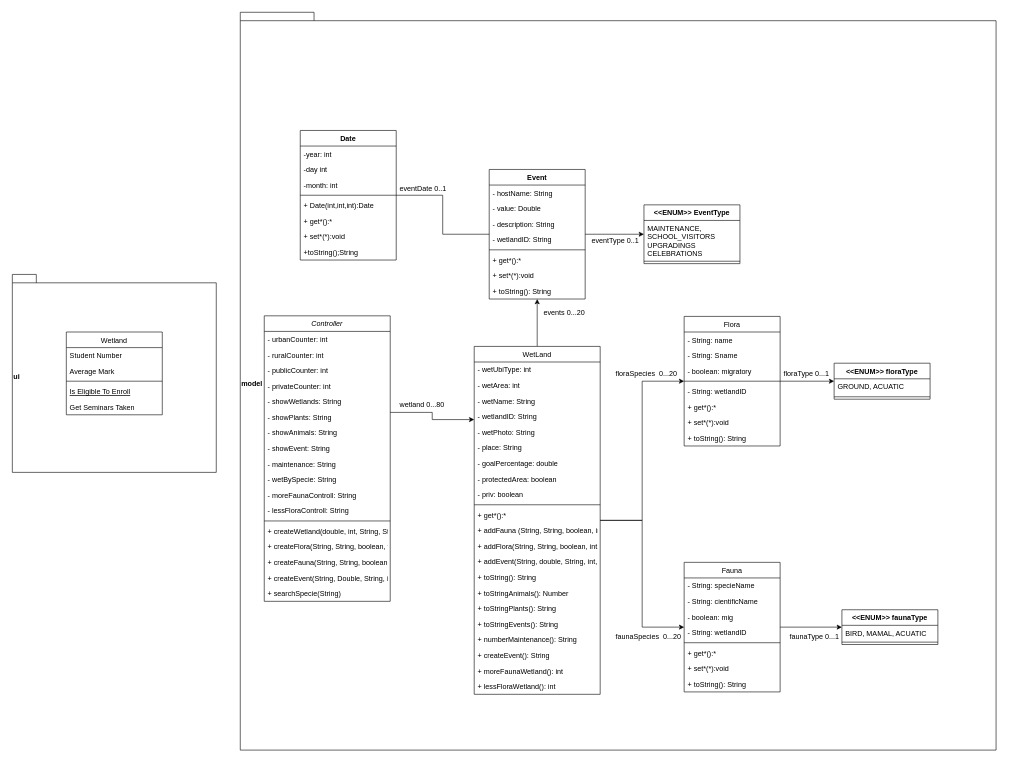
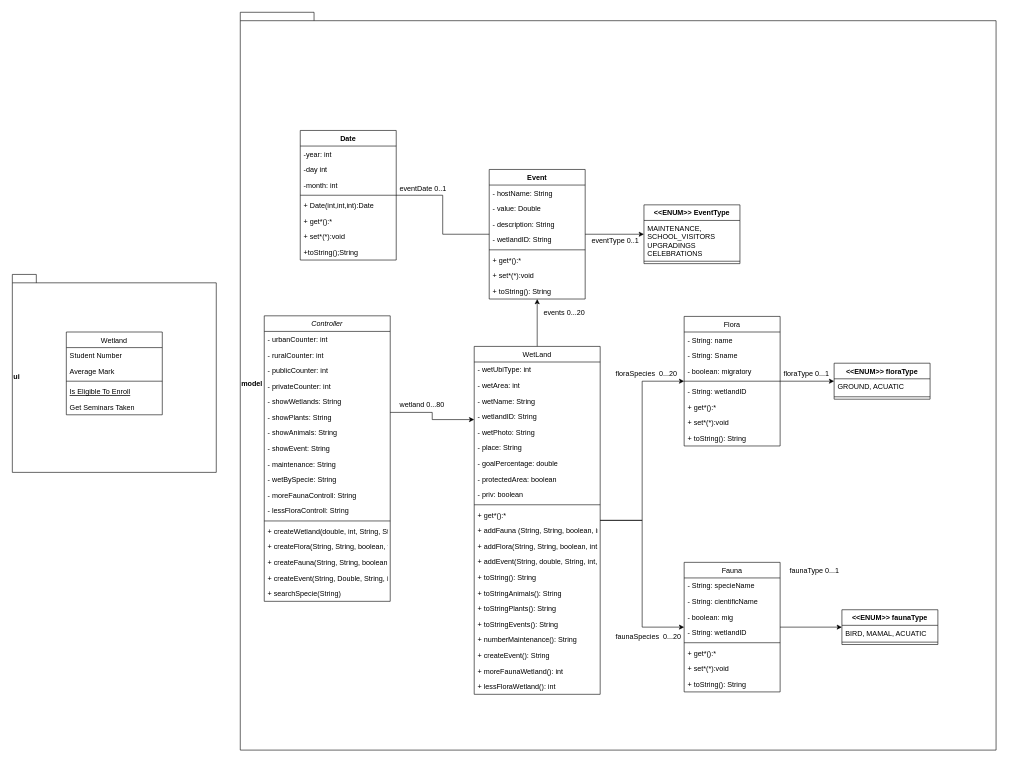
node "+ toStringAnimals(): Number": label "+ toStringAnimals(): Number" -> "+ toStringAnimals(): String"
node "faunaType 0...1": moved (814, 636) -> (814, 570)
